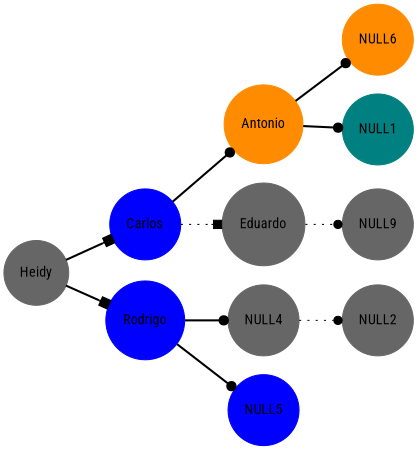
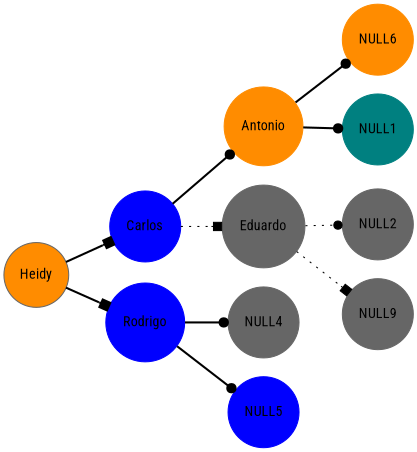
edge "Eduardo" -> "NULL9": arrowhead dot -> box
node "Heidy": fillcolor gray40 -> darkorange
edge "NULL4" -> "NULL2": now "Eduardo" -> "NULL2"
